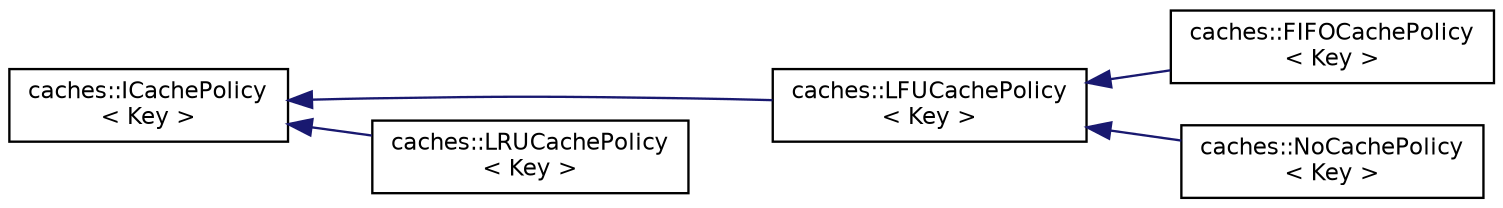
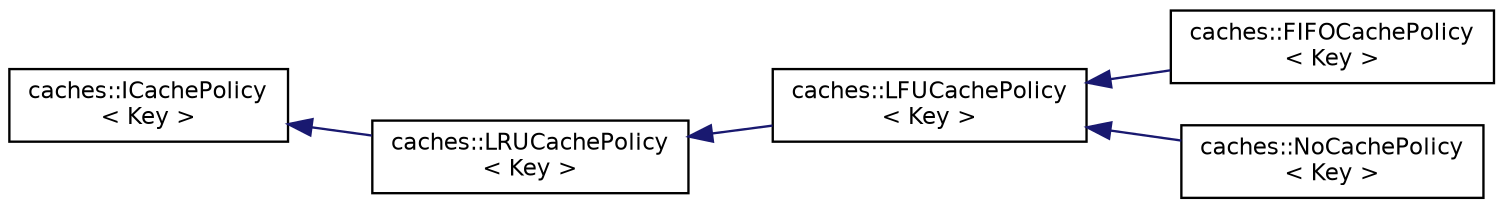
edge "caches::LFUCachePolicy < Key >" -> "caches::ICachePolicy < Key >": now "caches::LFUCachePolicy < Key >" -> "caches::LRUCachePolicy < Key >"
